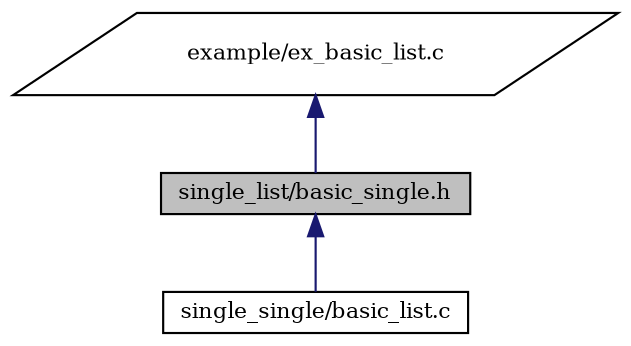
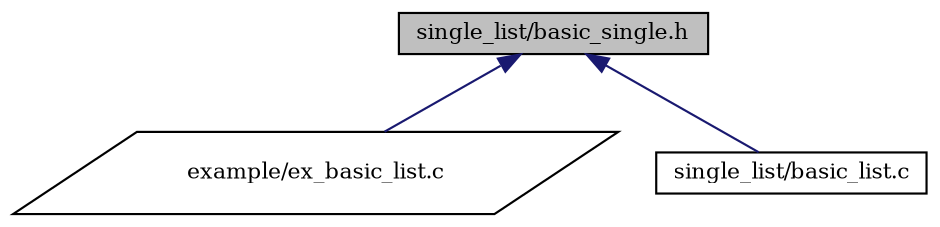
edge "single_list/basic_single.h" -> "example/ex_basic_list.c": reversed
node "single_single/basic_list.c": label "single_single/basic_list.c" -> "single_list/basic_list.c"
